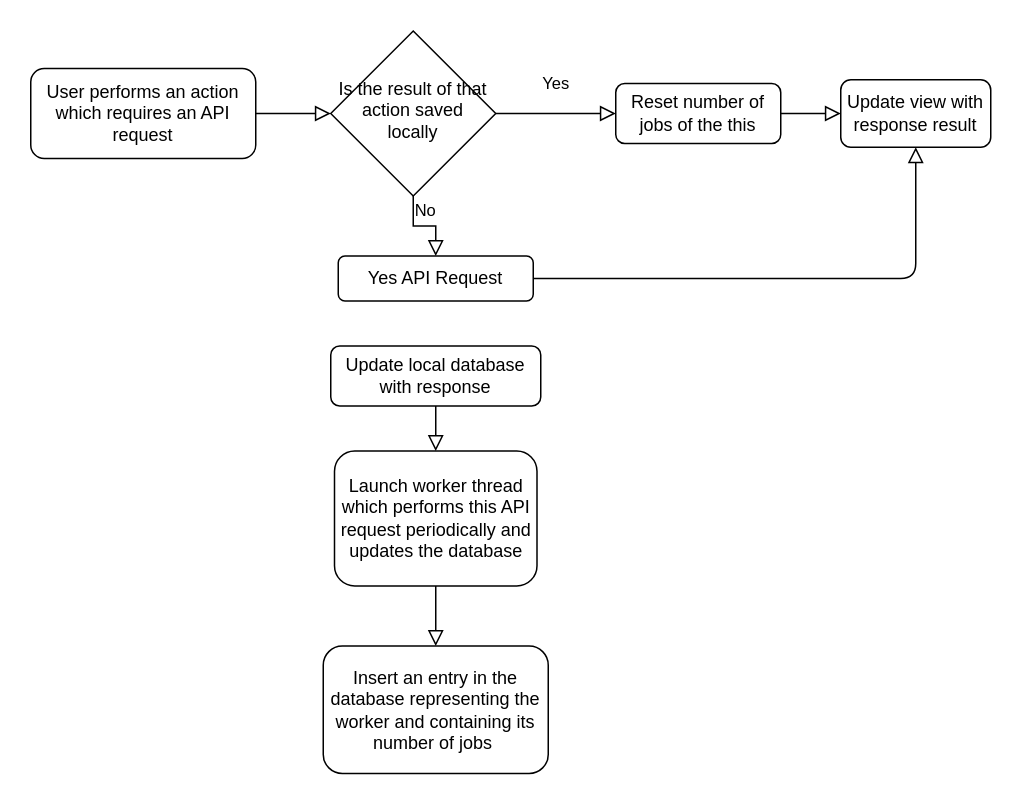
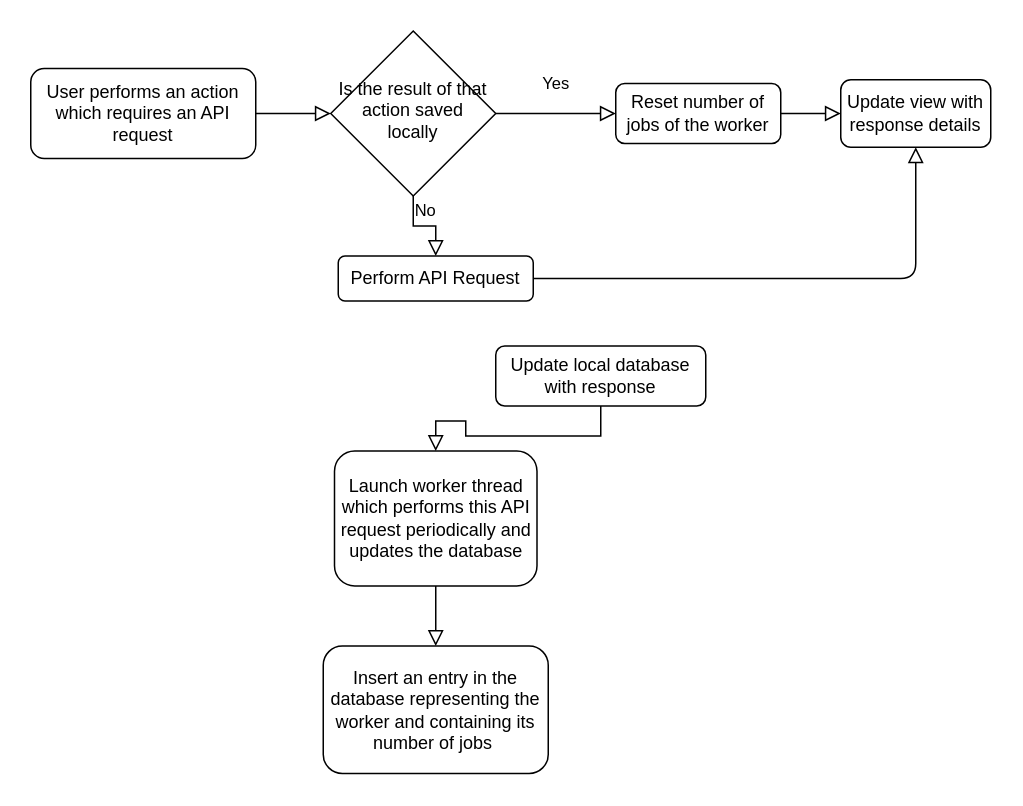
node "Reset number of jobs of the this": label "Reset number of jobs of the this" -> "Reset number of jobs of the worker"
node "Update view with response result": label "Update view with response result" -> "Update view with response details"
node "Yes API Request": label "Yes API Request" -> "Perform API Request"
node "Update local database with response": moved (436, 376) -> (601, 376)
